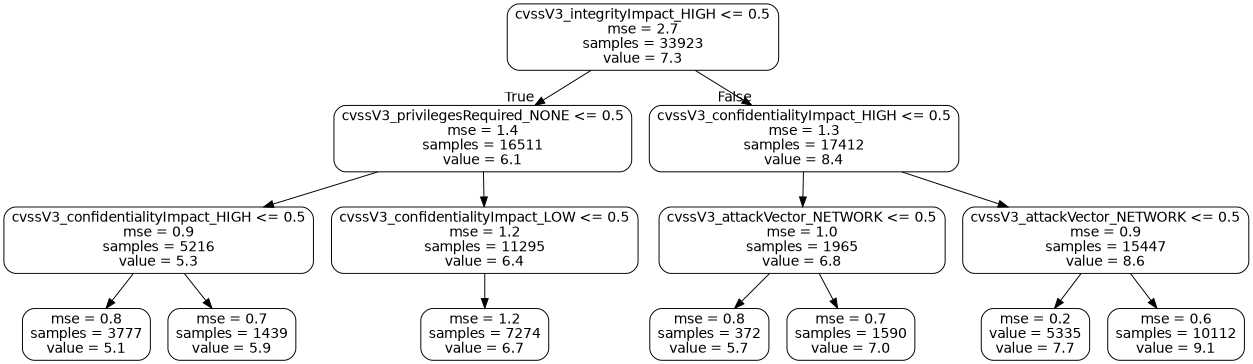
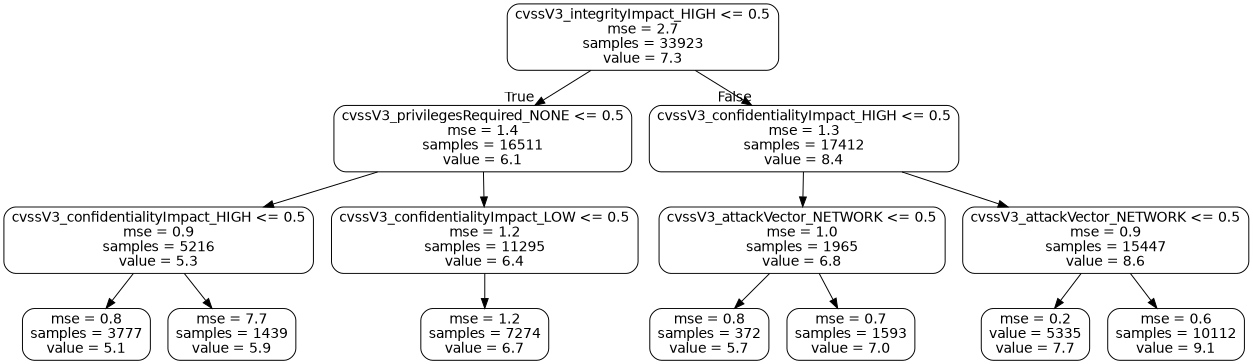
node "mse = 0.7 samples = 1439 value = 5.9": label "mse = 0.7 samples = 1439 value = 5.9" -> "mse = 7.7 samples = 1439 value = 5.9"
node "mse = 0.7 samples = 1590 value = 7.0": label "mse = 0.7 samples = 1590 value = 7.0" -> "mse = 0.7 samples = 1593 value = 7.0"
